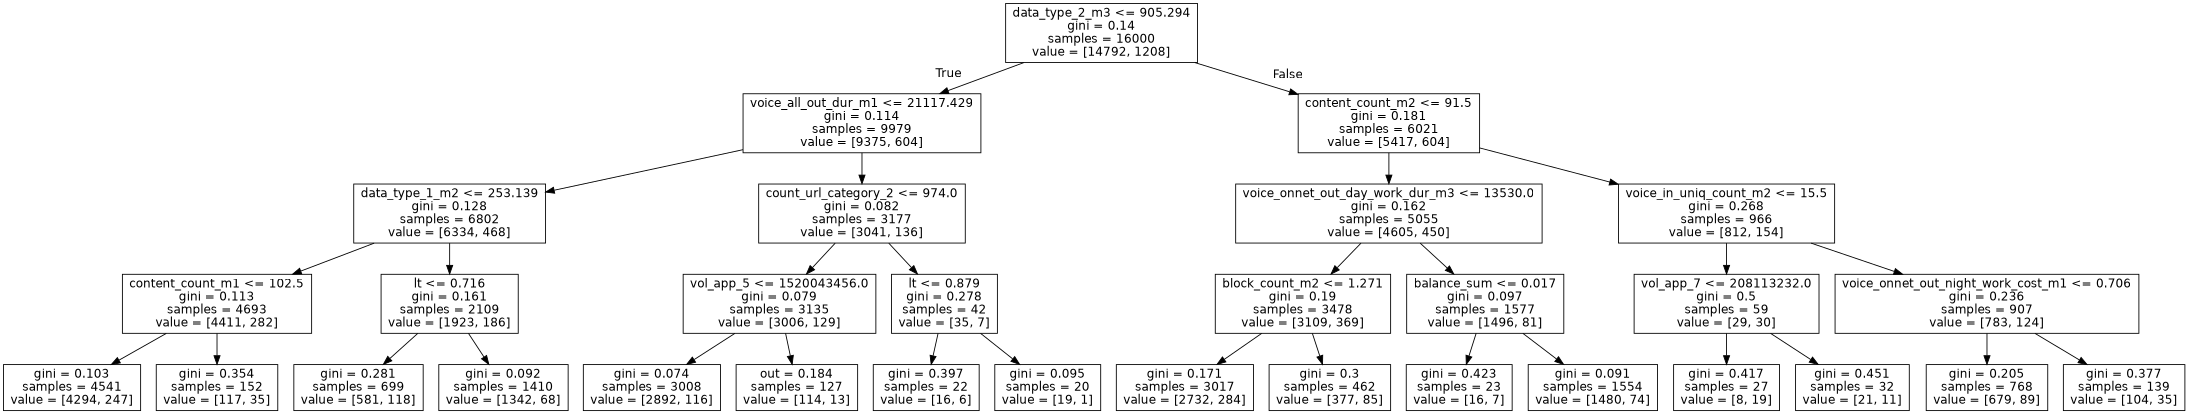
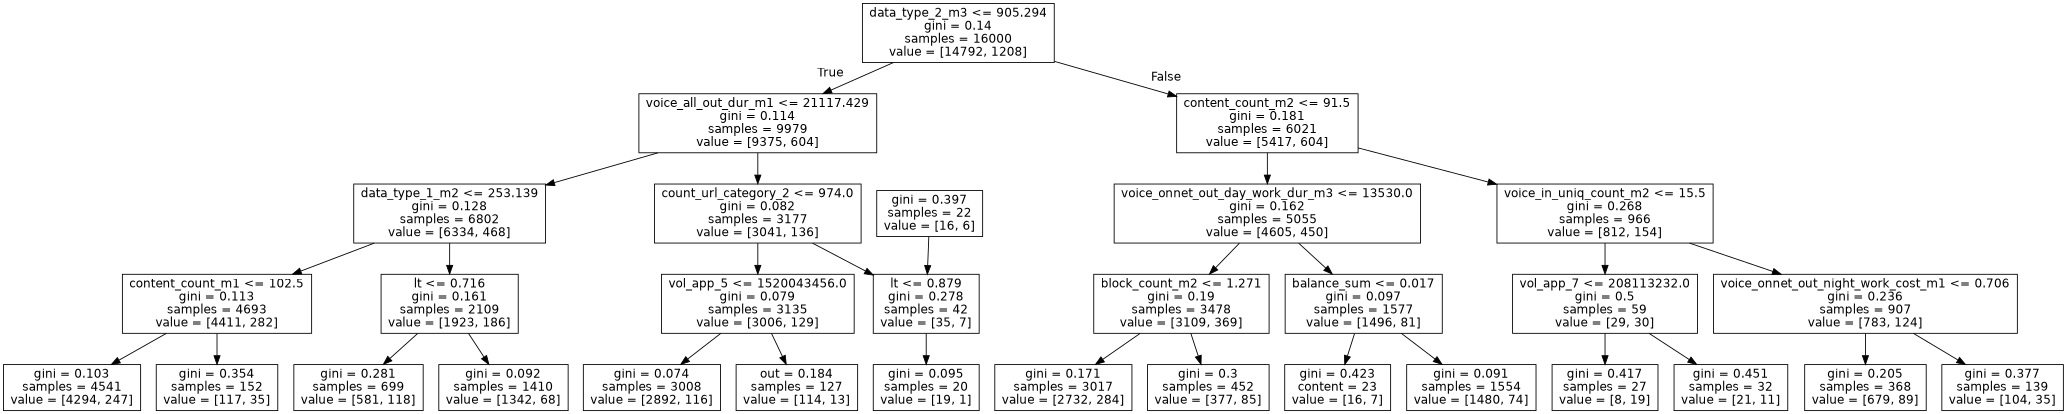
edge "lt <= 0.879 gini = 0.278 samples = 42 value = [35, 7]" -> "gini = 0.397 samples = 22 value = [16, 6]": reversed
node "gini = 0.3 samples = 462 value = [377, 85]": label "gini = 0.3 samples = 462 value = [377, 85]" -> "gini = 0.3 samples = 452 value = [377, 85]"
node "gini = 0.423 samples = 23 value = [16, 7]": label "gini = 0.423 samples = 23 value = [16, 7]" -> "gini = 0.423 content = 23 value = [16, 7]"
node "gini = 0.205 samples = 768 value = [679, 89]": label "gini = 0.205 samples = 768 value = [679, 89]" -> "gini = 0.205 samples = 368 value = [679, 89]"
